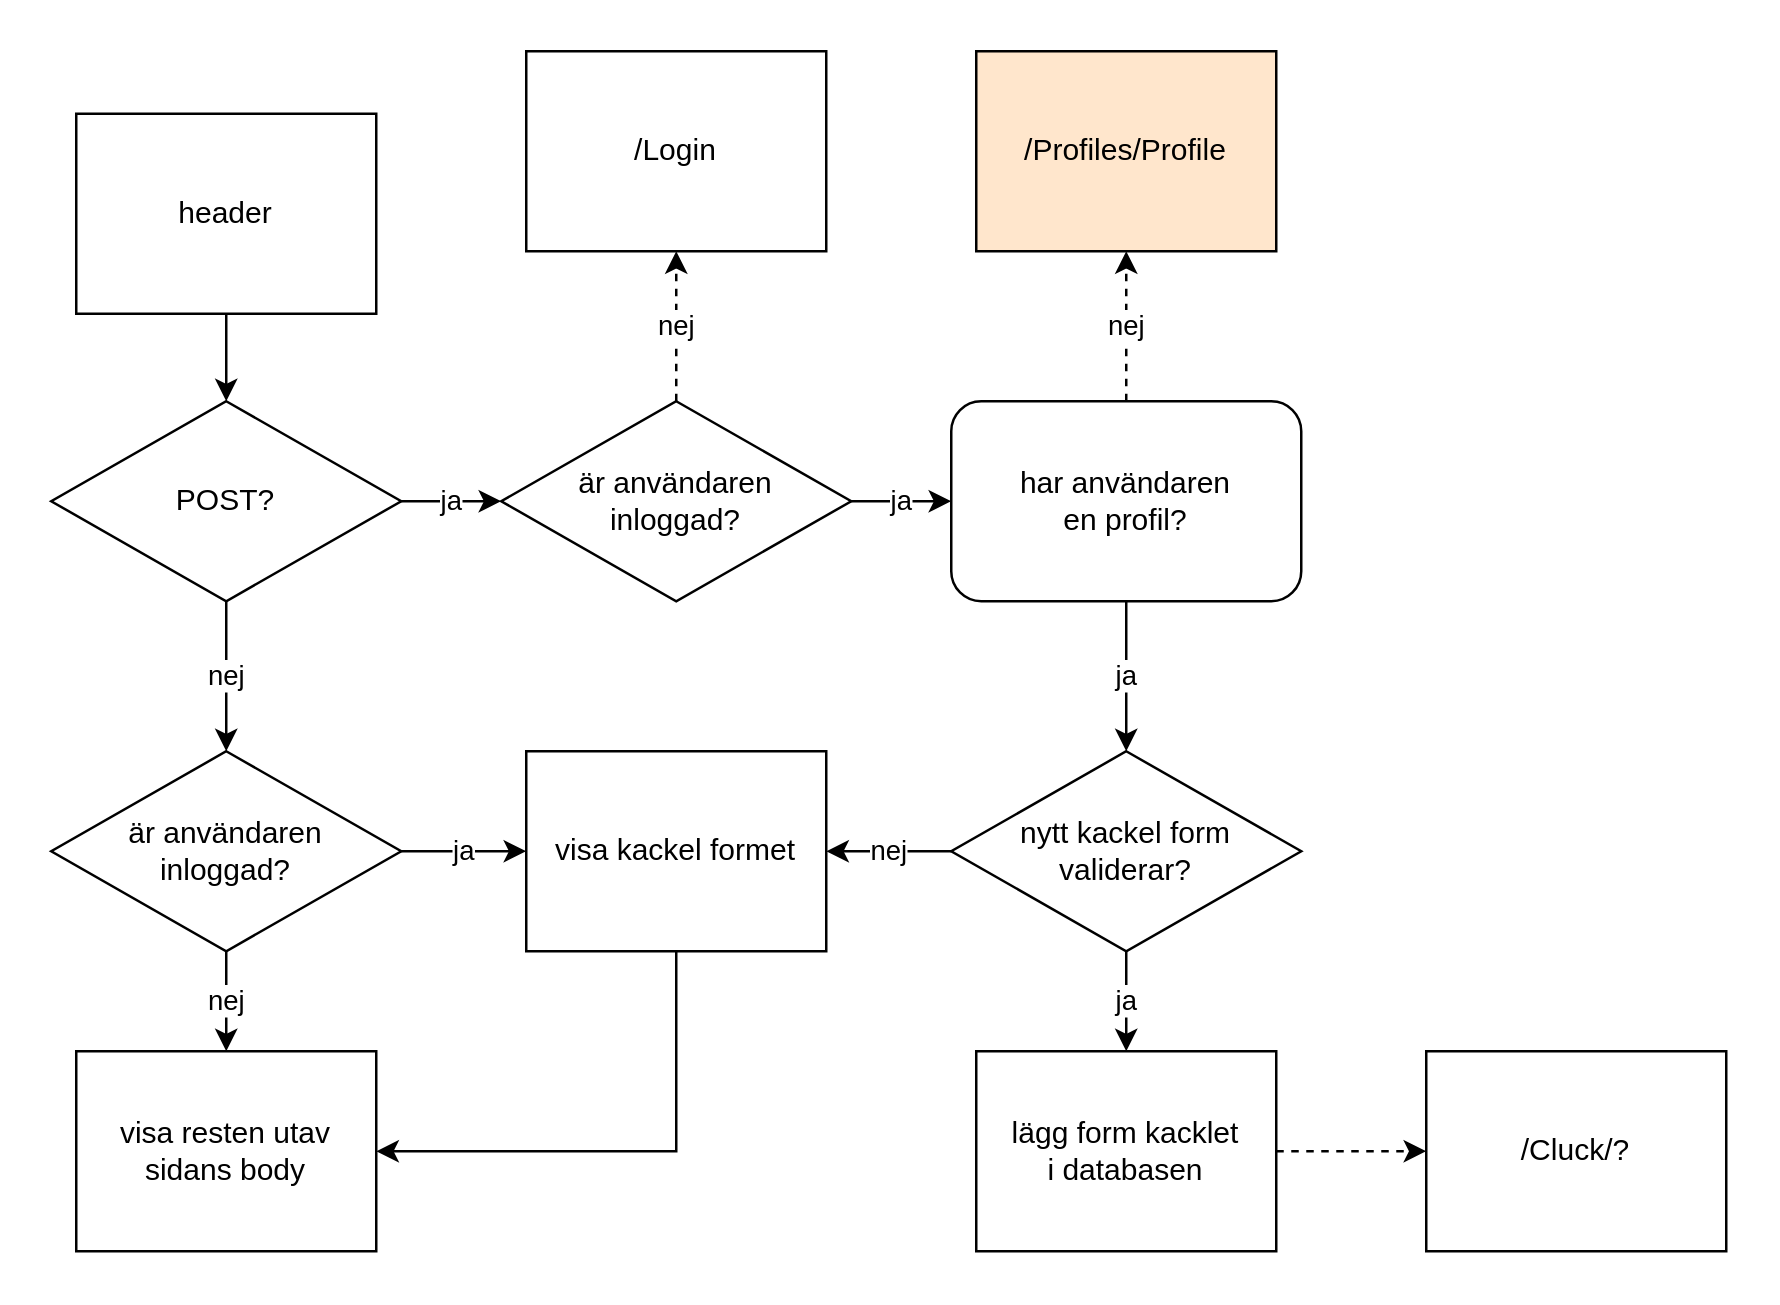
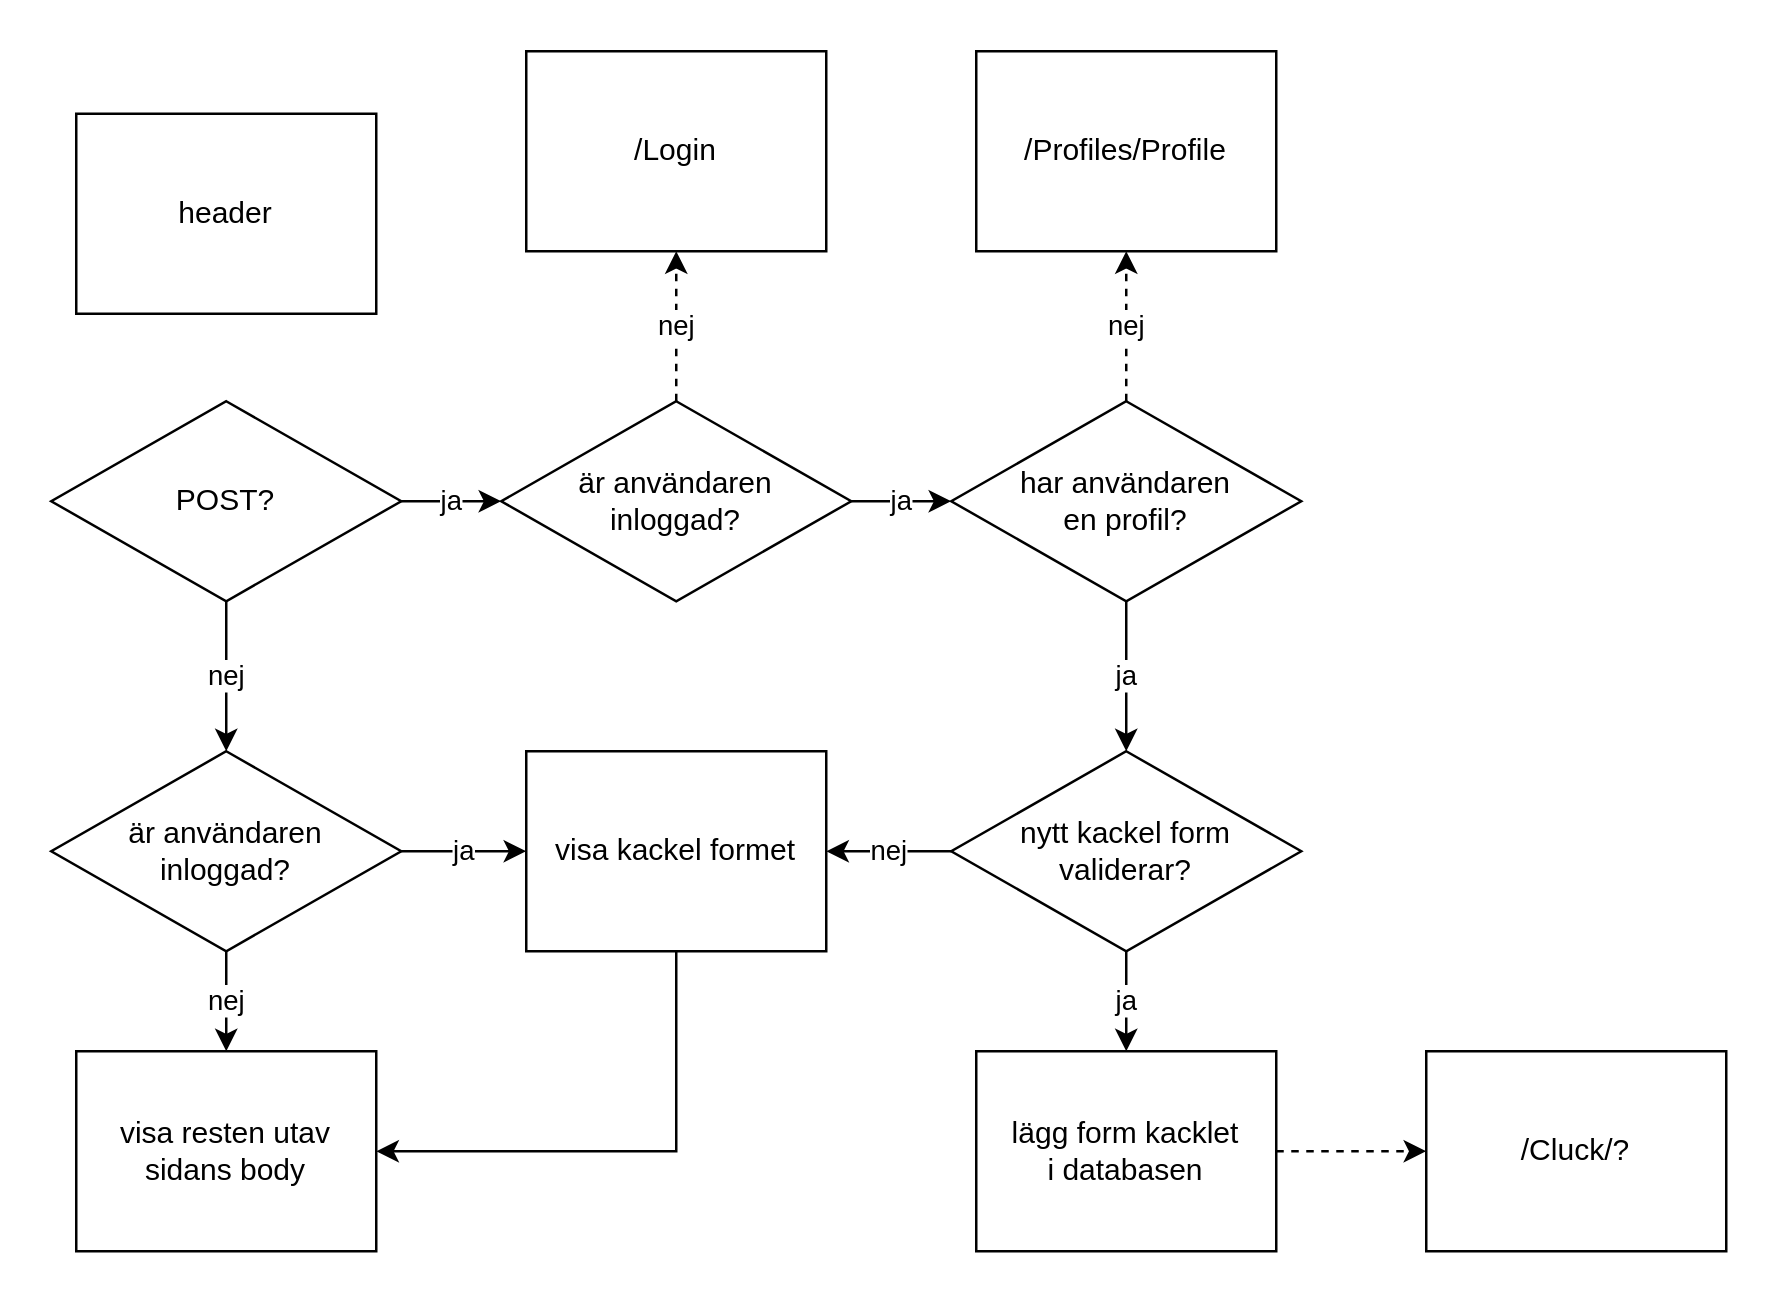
node "/Profiles/Profile": fillcolor #ffe6cc -> #ffffff
edge "header" -> "POST?": removed
node "har användaren en profil?": shape rounded rectangle -> diamond
